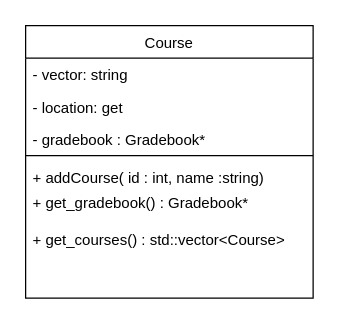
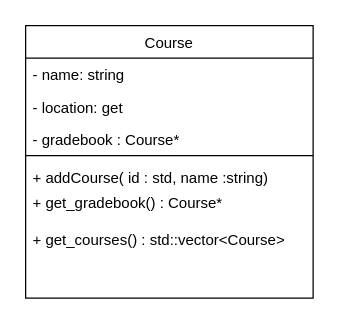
node "- vector: string": label "- vector: string" -> "- name: string"
node "- gradebook : Gradebook*": label "- gradebook : Gradebook*" -> "- gradebook : Course*"
node "+ addCourse( id : int, name :string)": label "+ addCourse( id : int, name :string)" -> "+ addCourse( id : std, name :string)"
node "+ get_gradebook() : Gradebook*": label "+ get_gradebook() : Gradebook*" -> "+ get_gradebook() : Course*"
